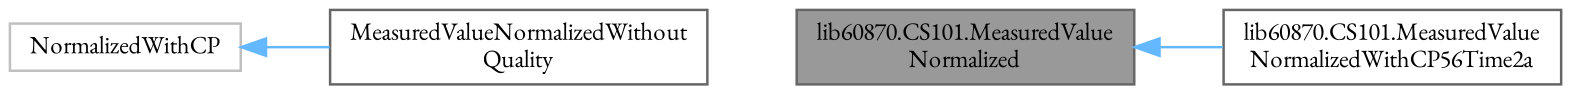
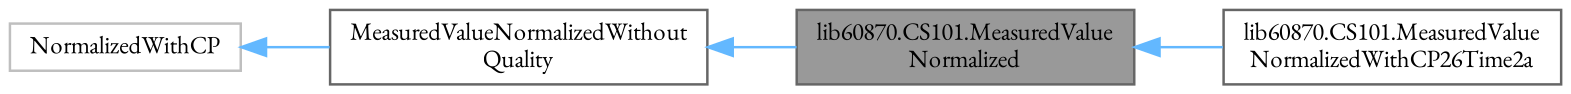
edge "lib60870.CS101.MeasuredValue Normalized" -> "MeasuredValueNormalizedWithout Quality": added
node "lib60870.CS101.MeasuredValue NormalizedWithCP56Time2a": label "lib60870.CS101.MeasuredValue NormalizedWithCP56Time2a" -> "lib60870.CS101.MeasuredValue NormalizedWithCP26Time2a"
